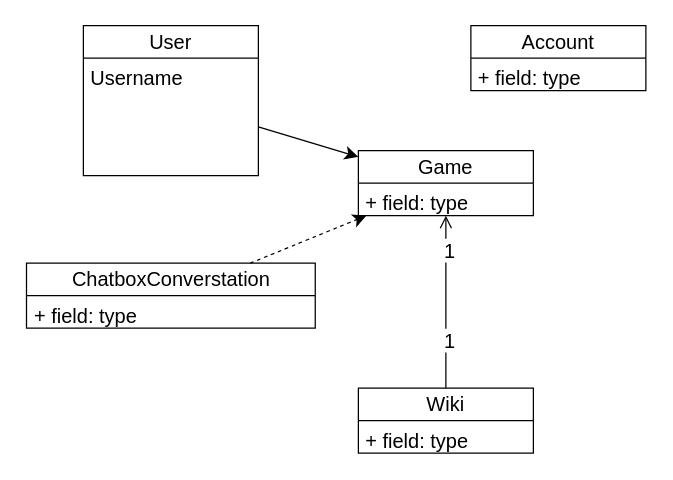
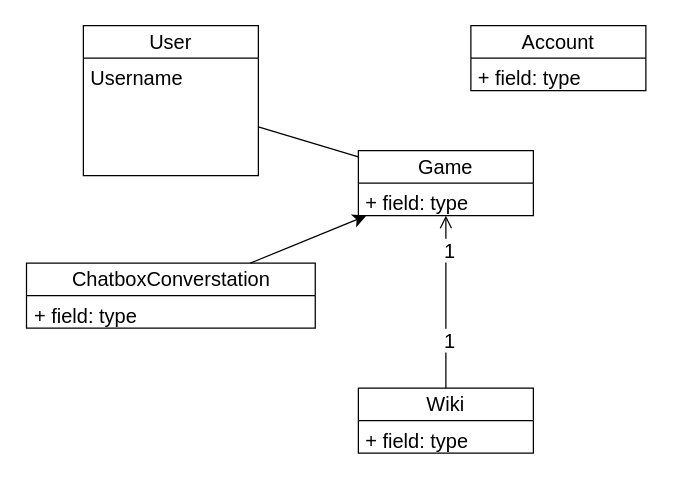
edge "User" -> "Game": arrowhead classic -> none
edge "ChatboxConverstation" -> "Game": style dashed -> solid
